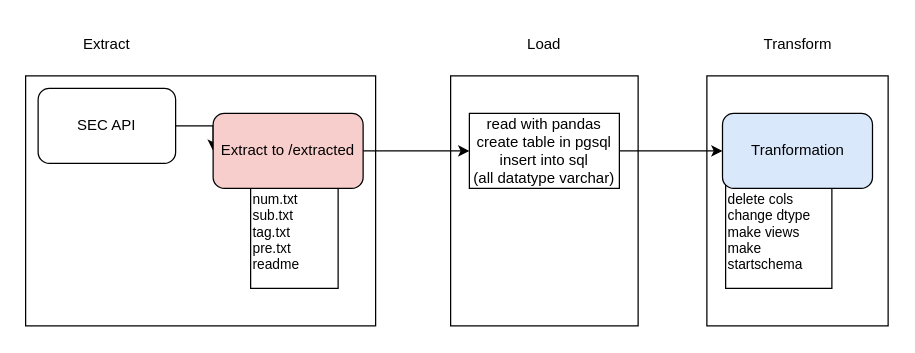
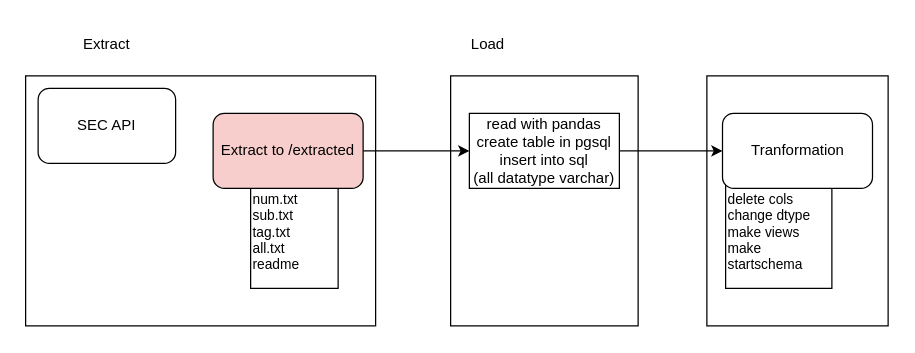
node "Load": moved (544, 44) -> (488, 44)
node "Transform": removed
edge "SEC API" -> "Extract to /extracted": removed
node "Tranformation": fillcolor #dae8fc -> #ffffff
node "num.txt sub.txt tag.txt pre.txt readme": label "num.txt sub.txt tag.txt pre.txt readme" -> "num.txt sub.txt tag.txt all.txt readme"
